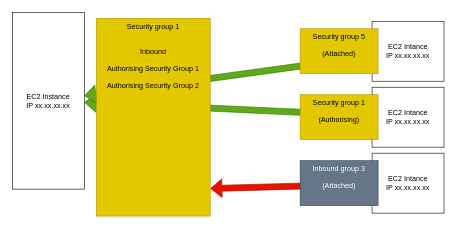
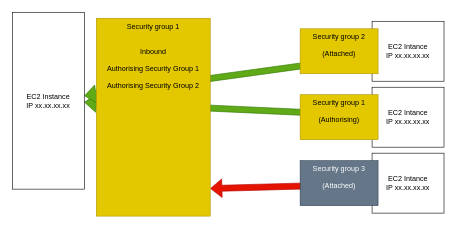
node "Security group 5 (Attached)": label "Security group 5 (Attached)" -> "Security group 2 (Attached)"
node "Inbound group 3 (Attached)": label "Inbound group 3 (Attached)" -> "Security group 3 (Attached)"
